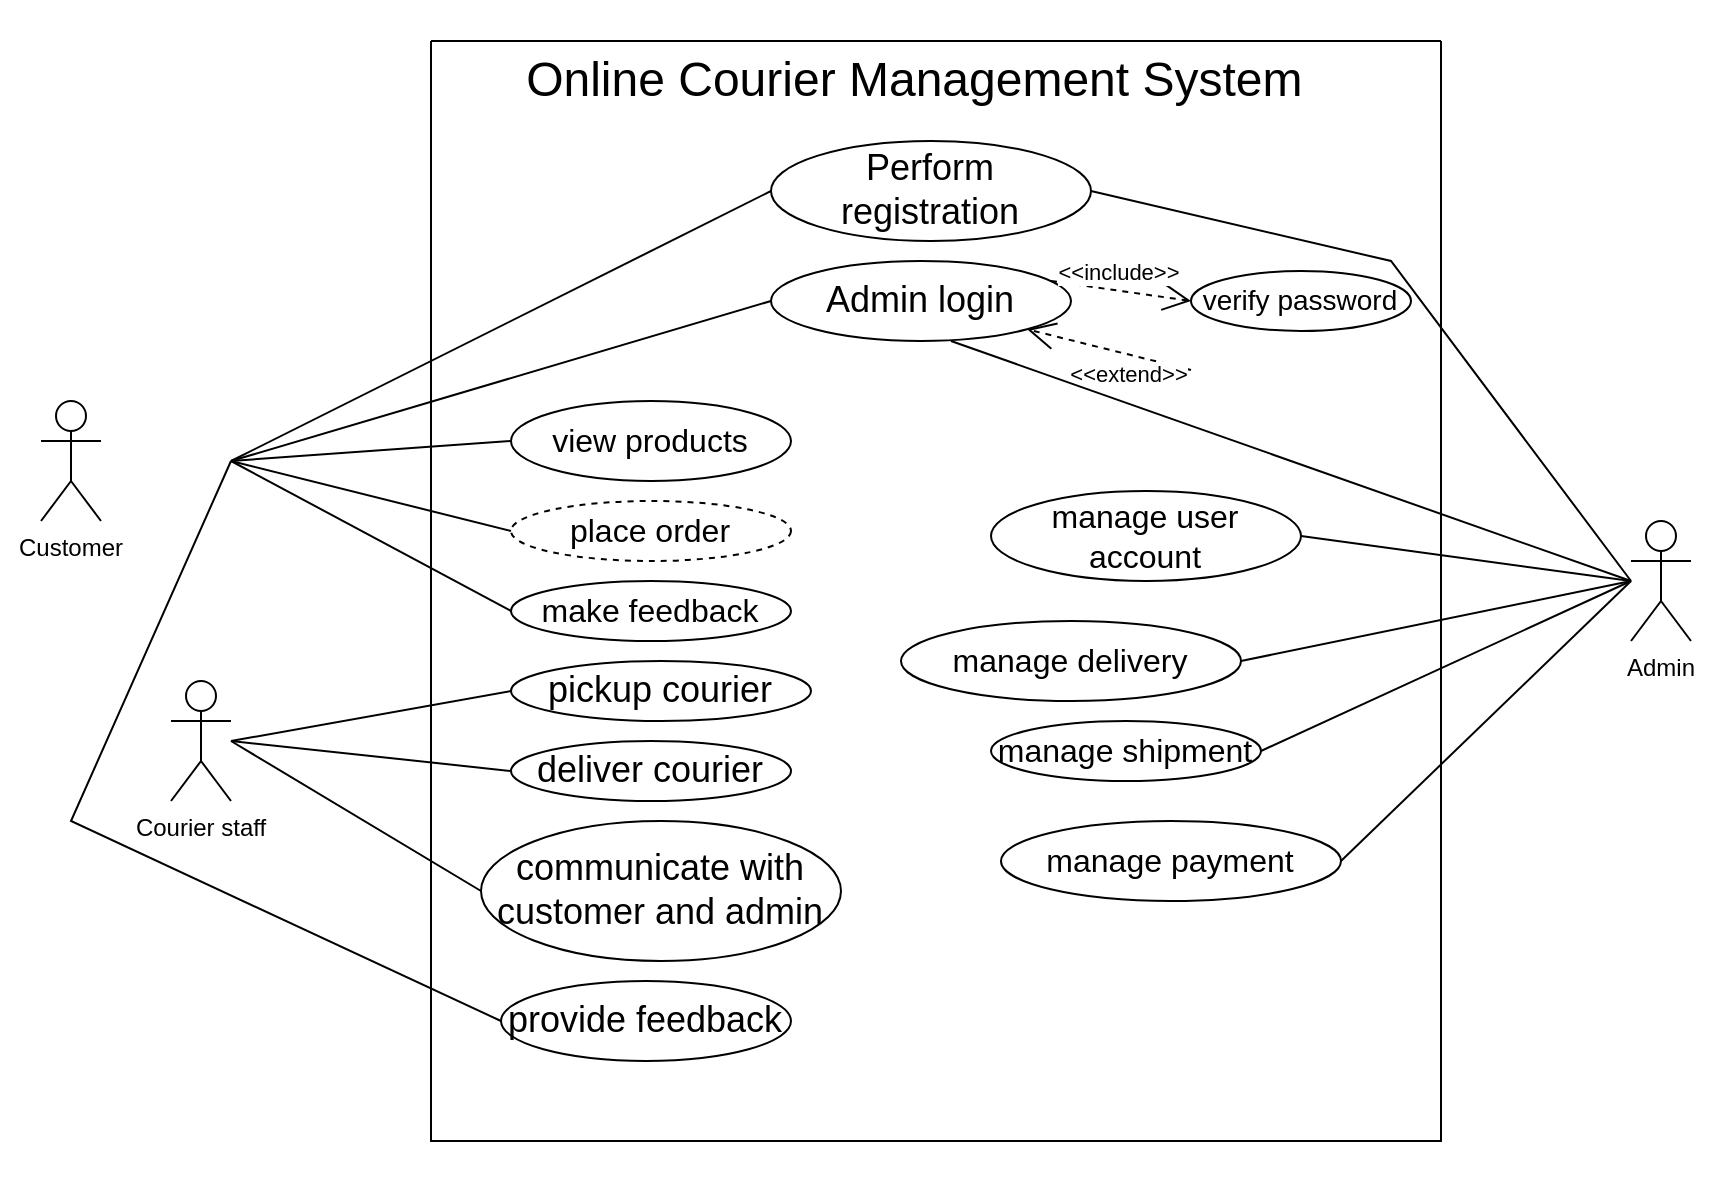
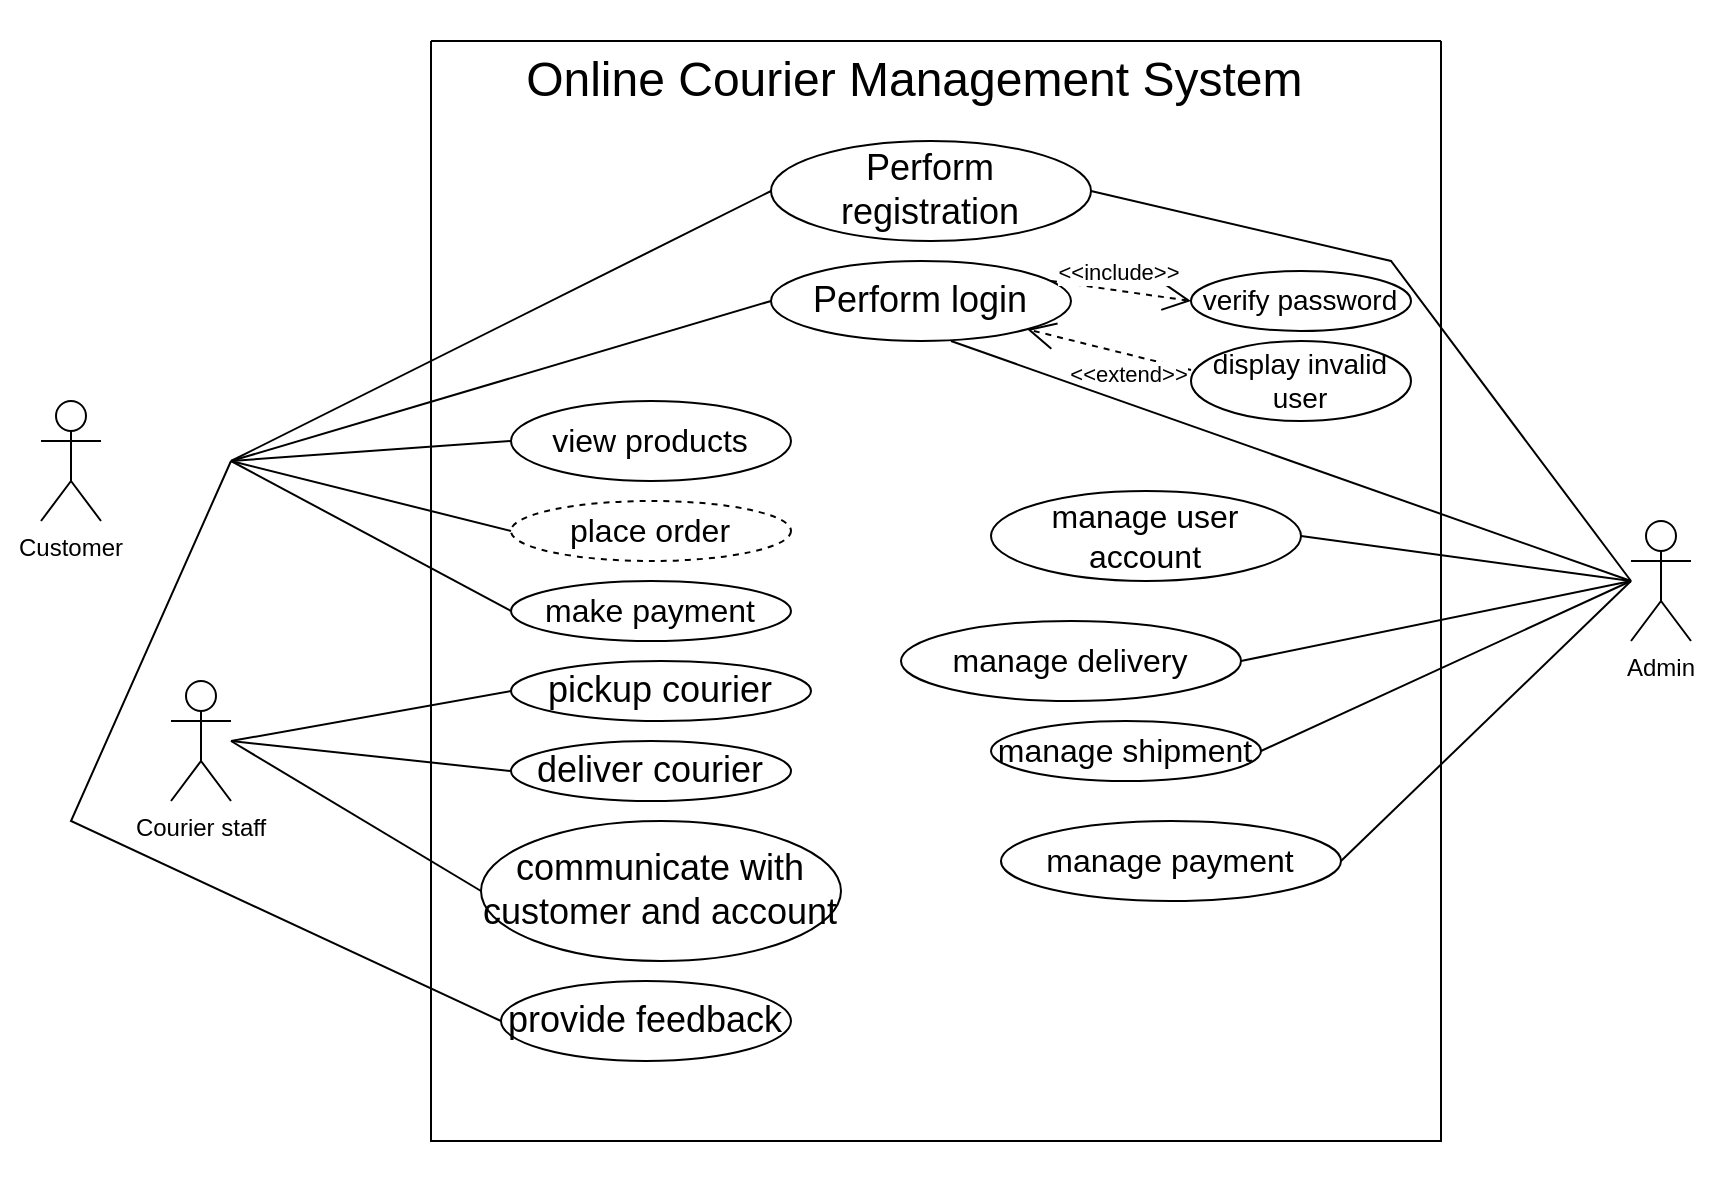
node "Admin login": label "Admin login" -> "Perform login"
node "display invalid user": added
node "make feedback": label "make feedback" -> "make payment"
node "communicate with customer and admin": label "communicate with customer and admin" -> "communicate with customer and account"
